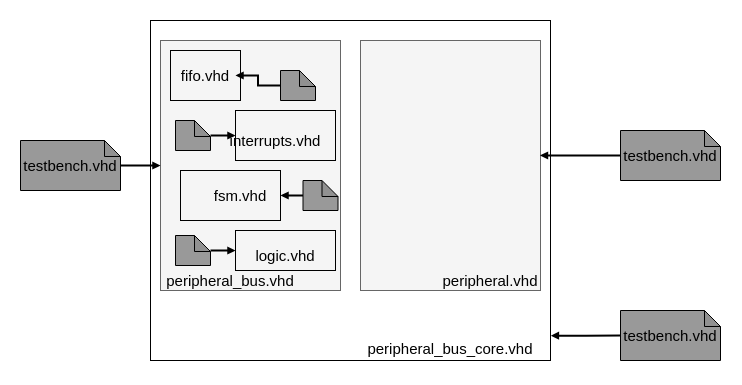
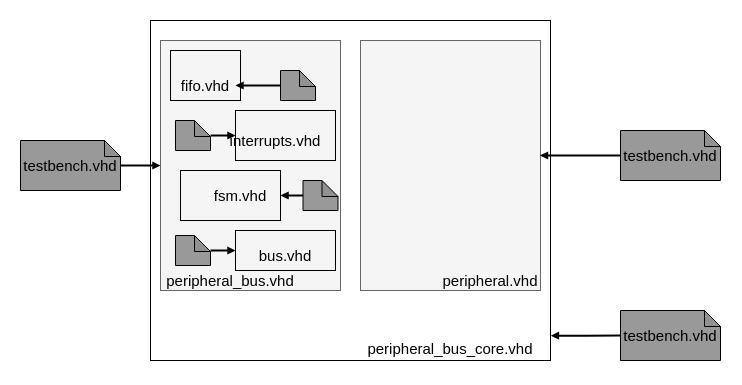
node "fifo.vhd": moved (206, 76) -> (206, 86)
node "logic.vhd": label "logic.vhd" -> "bus.vhd"
